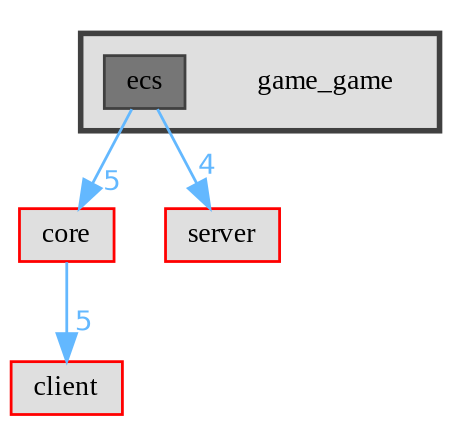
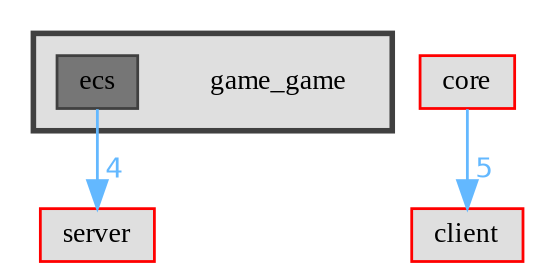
edge "ecs" -> "core": removed
